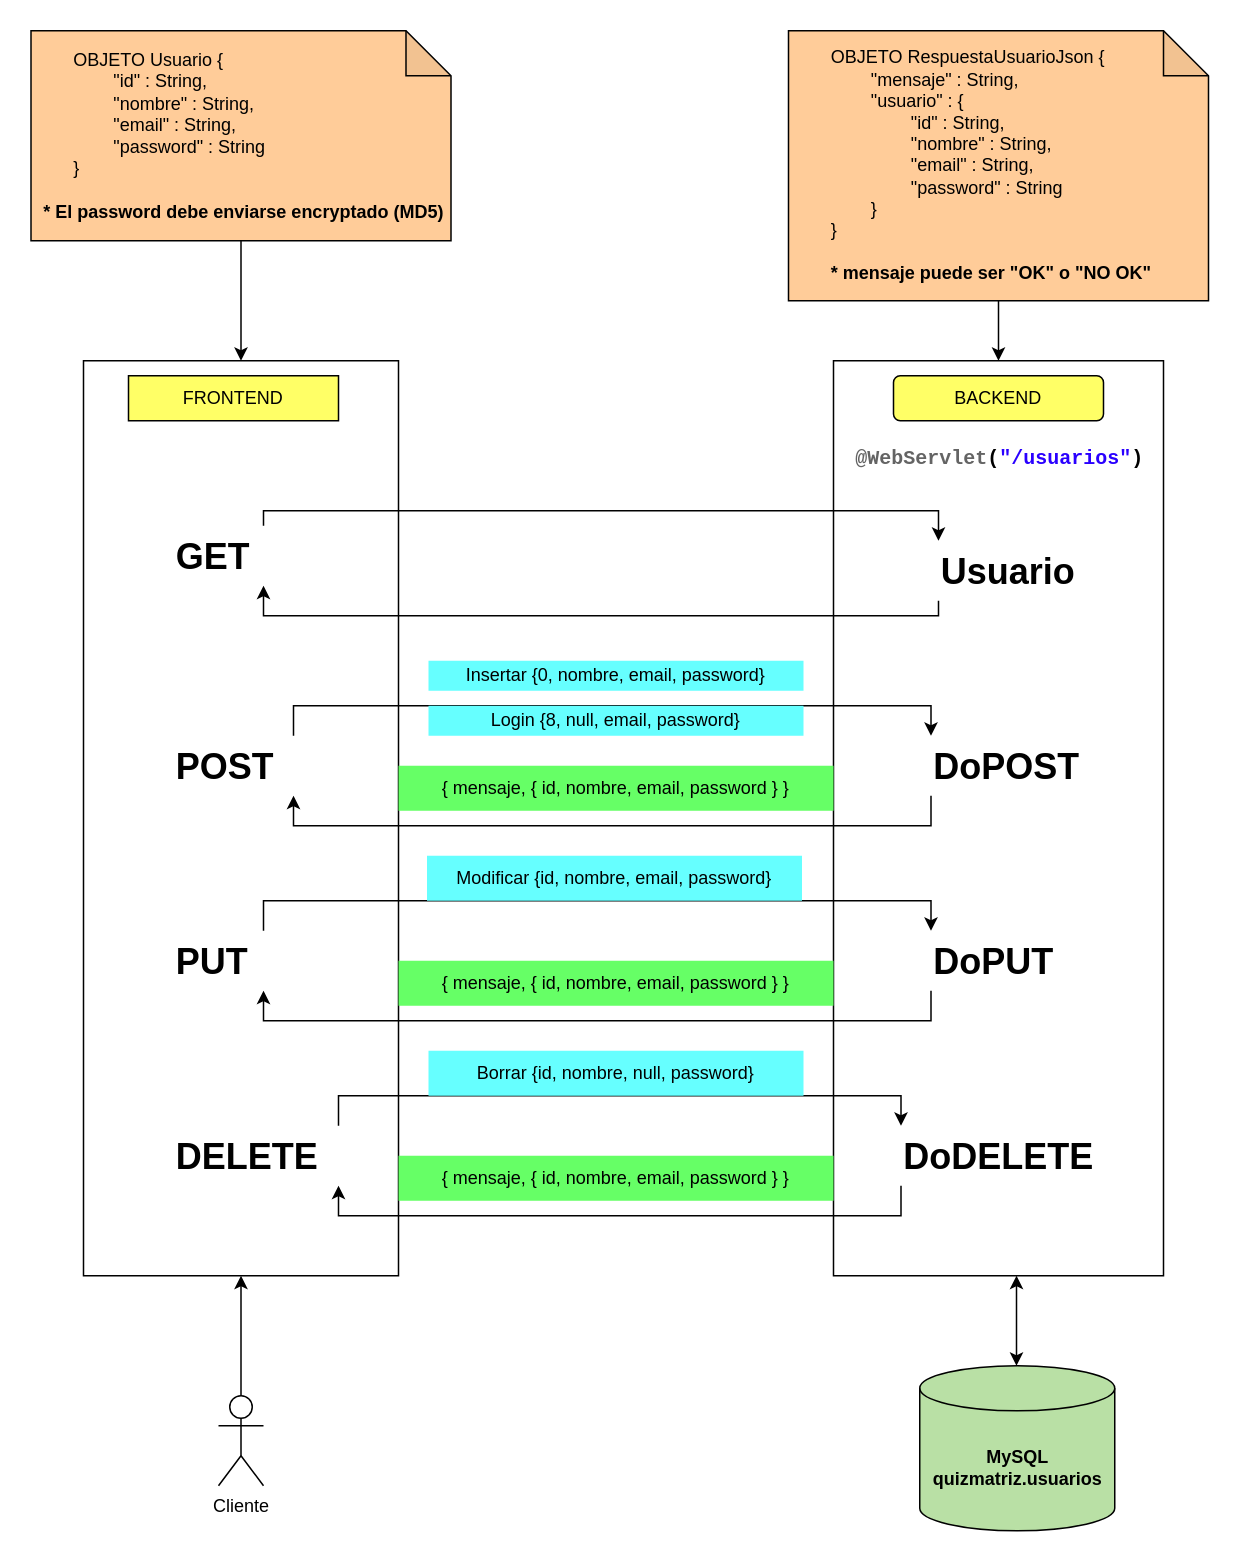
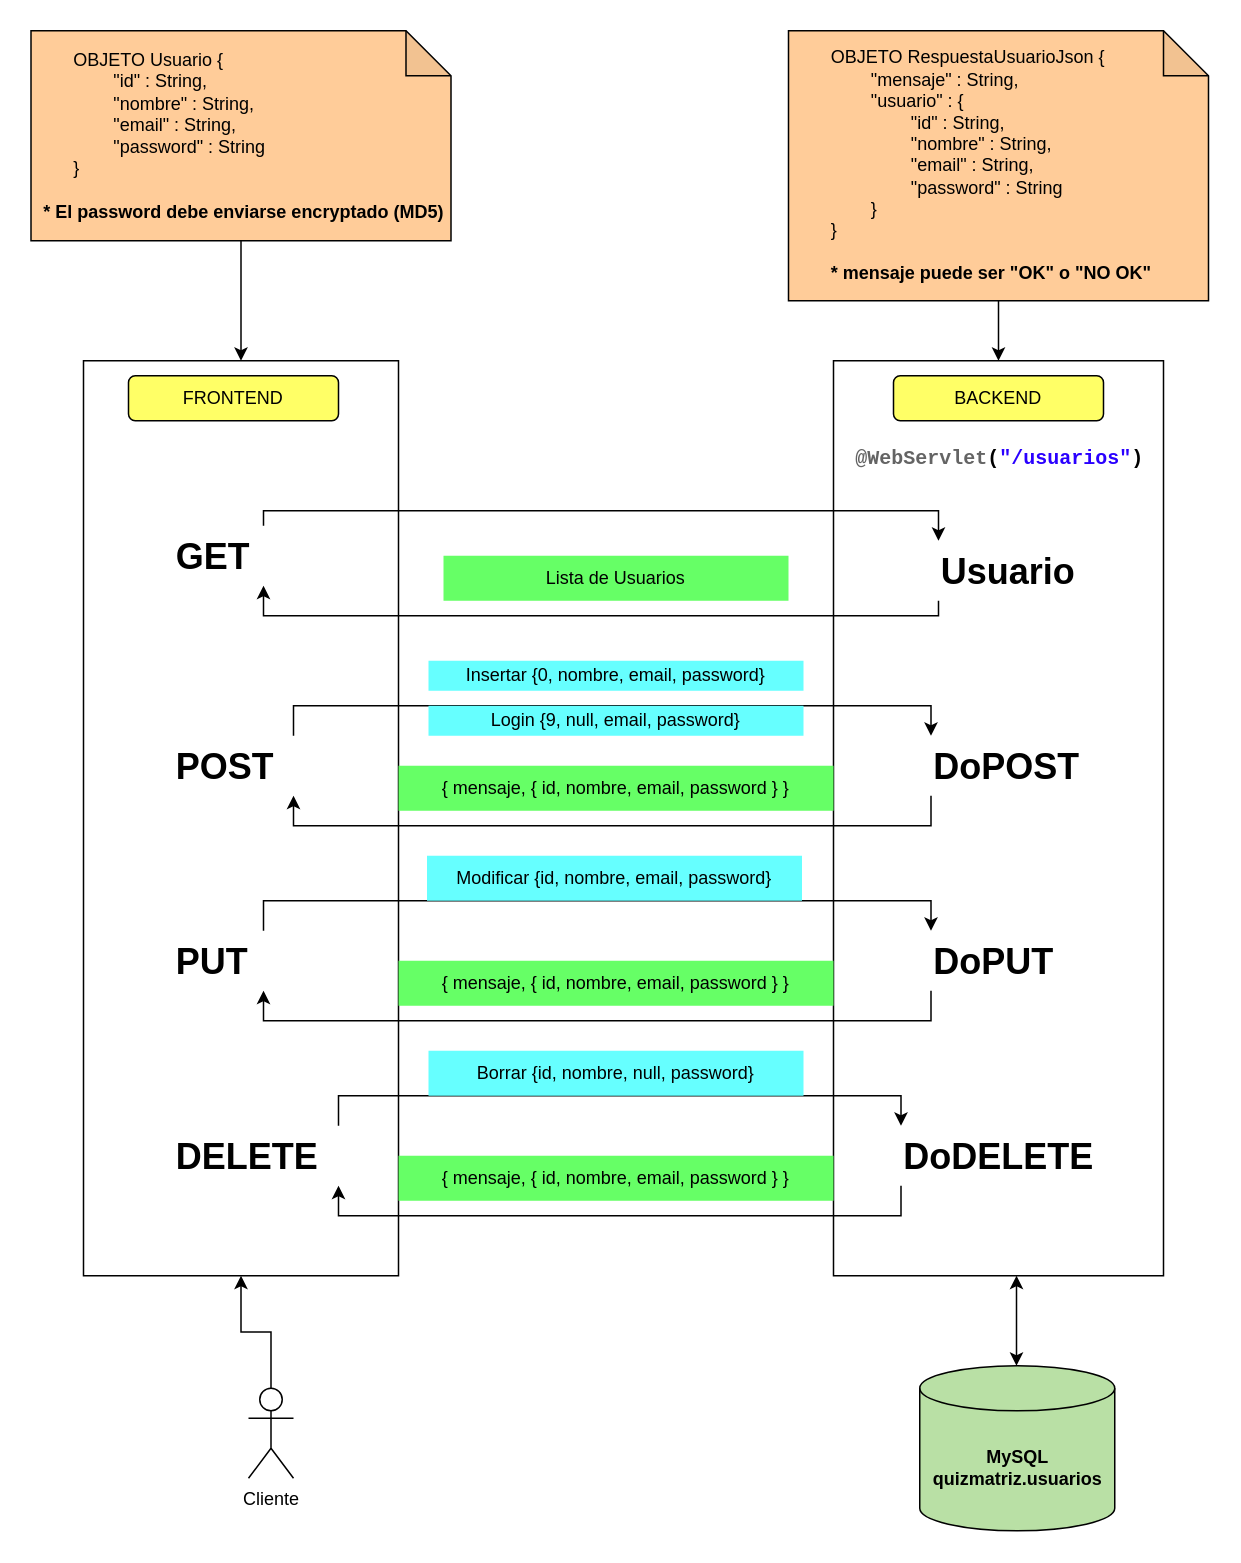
node "FRONTEND": shape rectangle -> rounded rectangle
node "Lista de Usuarios": added
node "Login {8, null, email, password}": label "Login {8, null, email, password}" -> "Login {9, null, email, password}"
node "Cliente": moved (241, 1441) -> (271, 1433)
